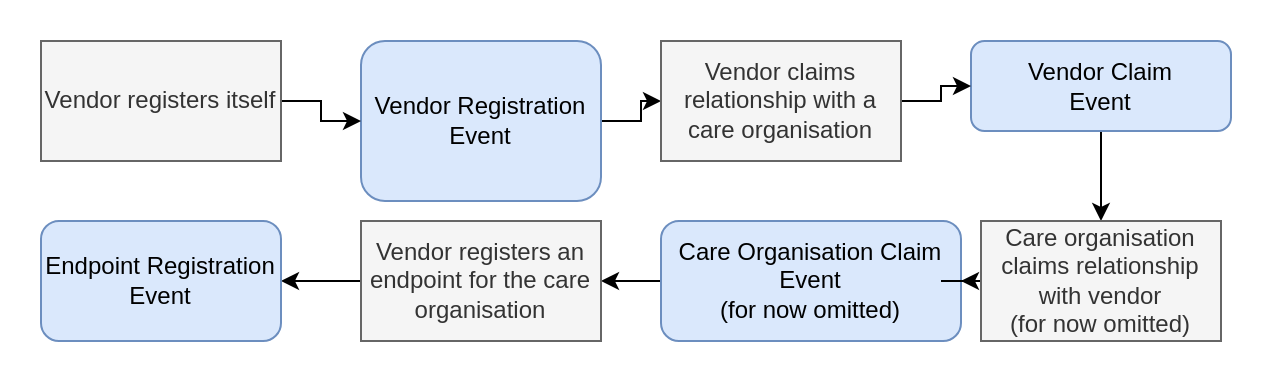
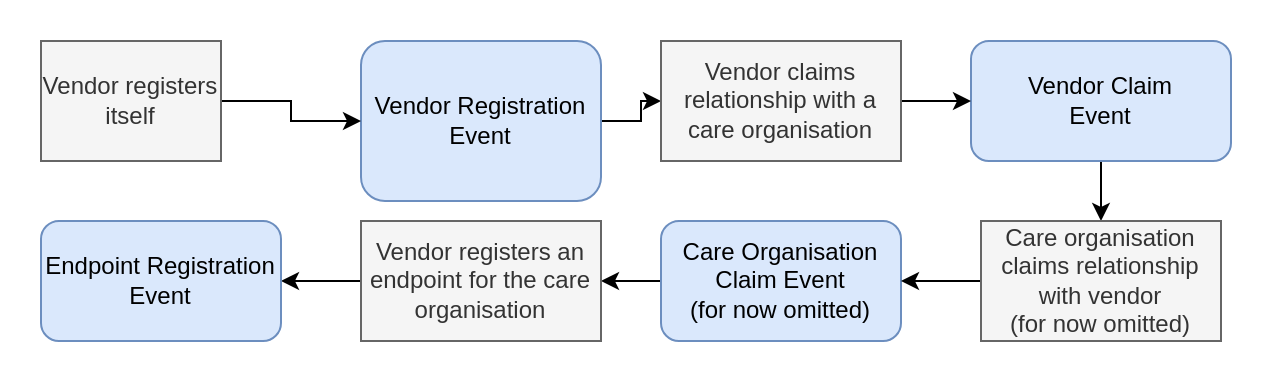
node "Vendor Claim Event": size 260x90 -> 260x120
node "Vendor registers itself": size 240x120 -> 180x120
node "Care Organisation Claim Event (for now omitted)": size 300x120 -> 240x120
